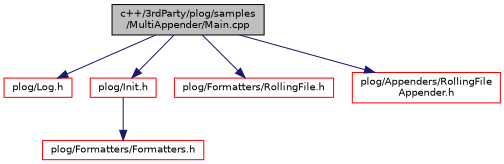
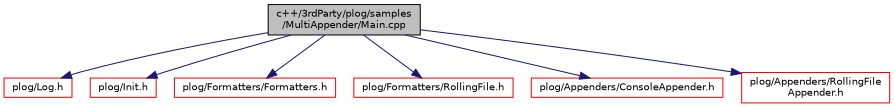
node "plog/Appenders/ConsoleAppender.h": added
edge "plog/Init.h" -> "plog/Formatters/Formatters.h": now "c++/3rdParty/plog/samples /MultiAppender/Main.cpp" -> "plog/Formatters/Formatters.h"
